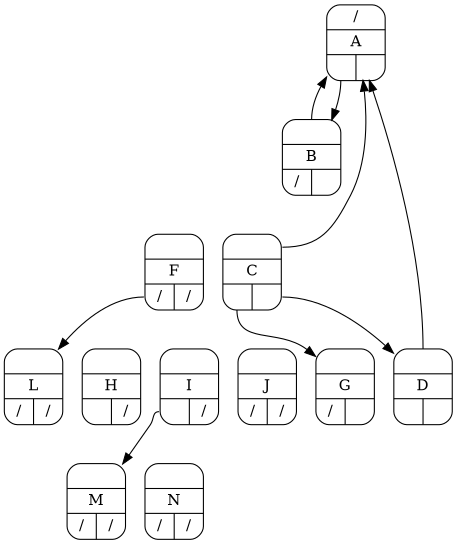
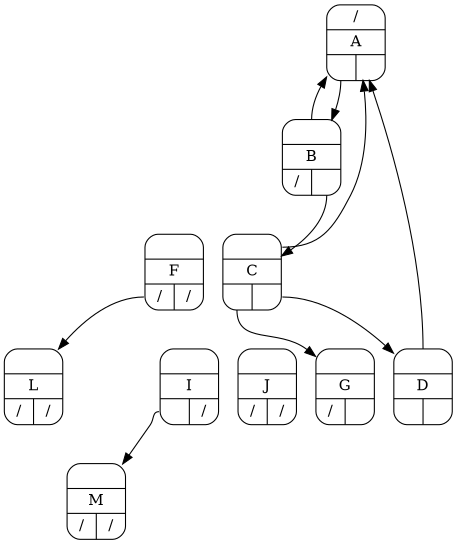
edge "B" -> "C": added
node "H": removed
node "N": removed
